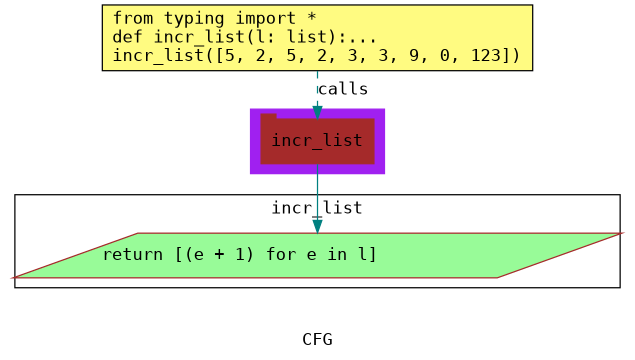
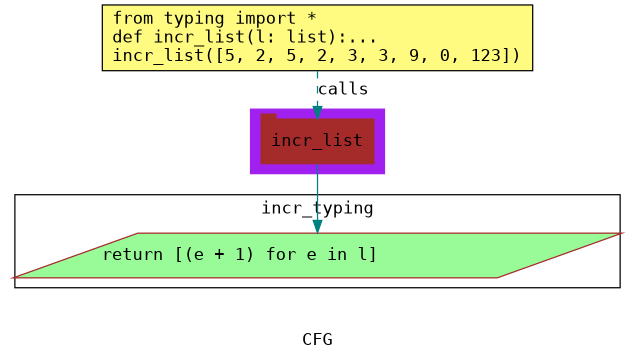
cluster "incr_list": label "incr_list" -> "incr_typing"
